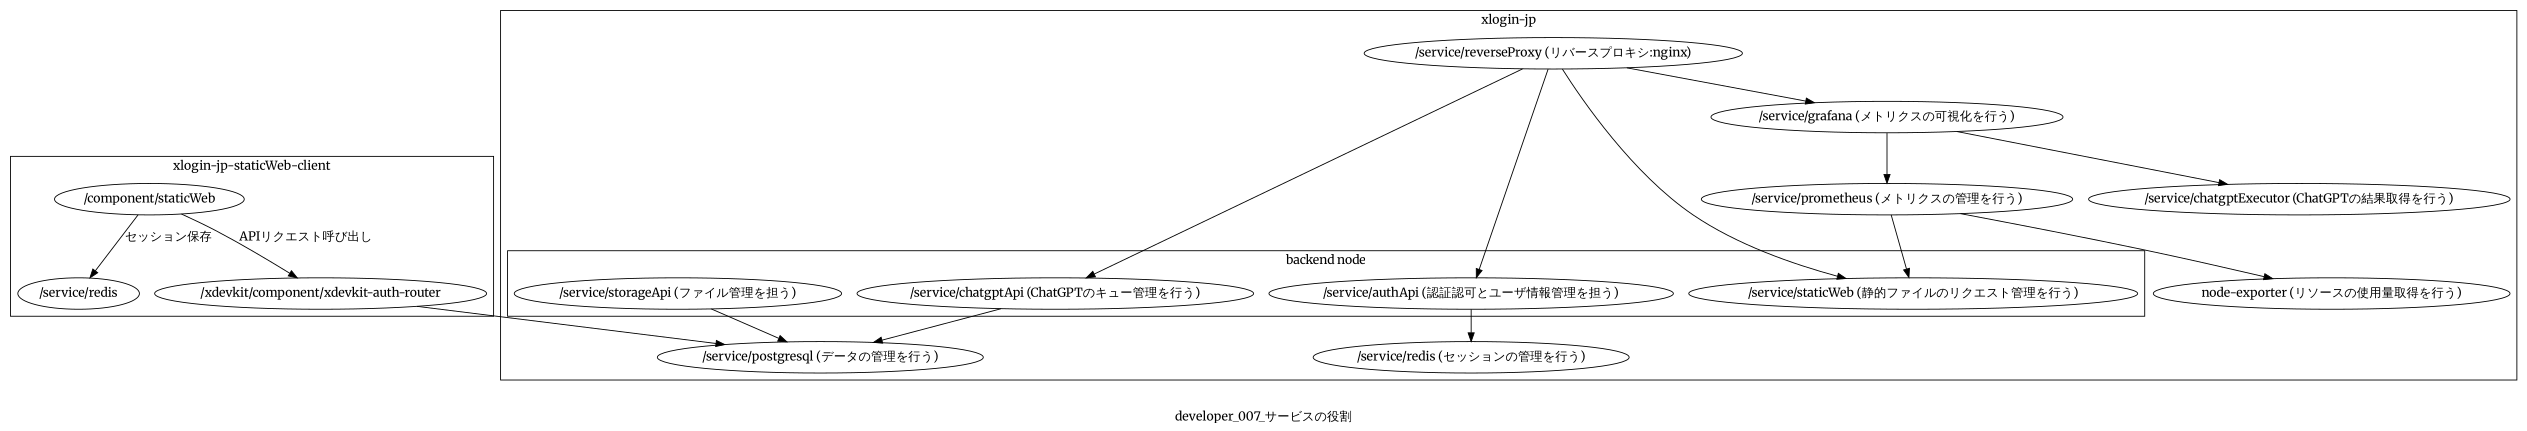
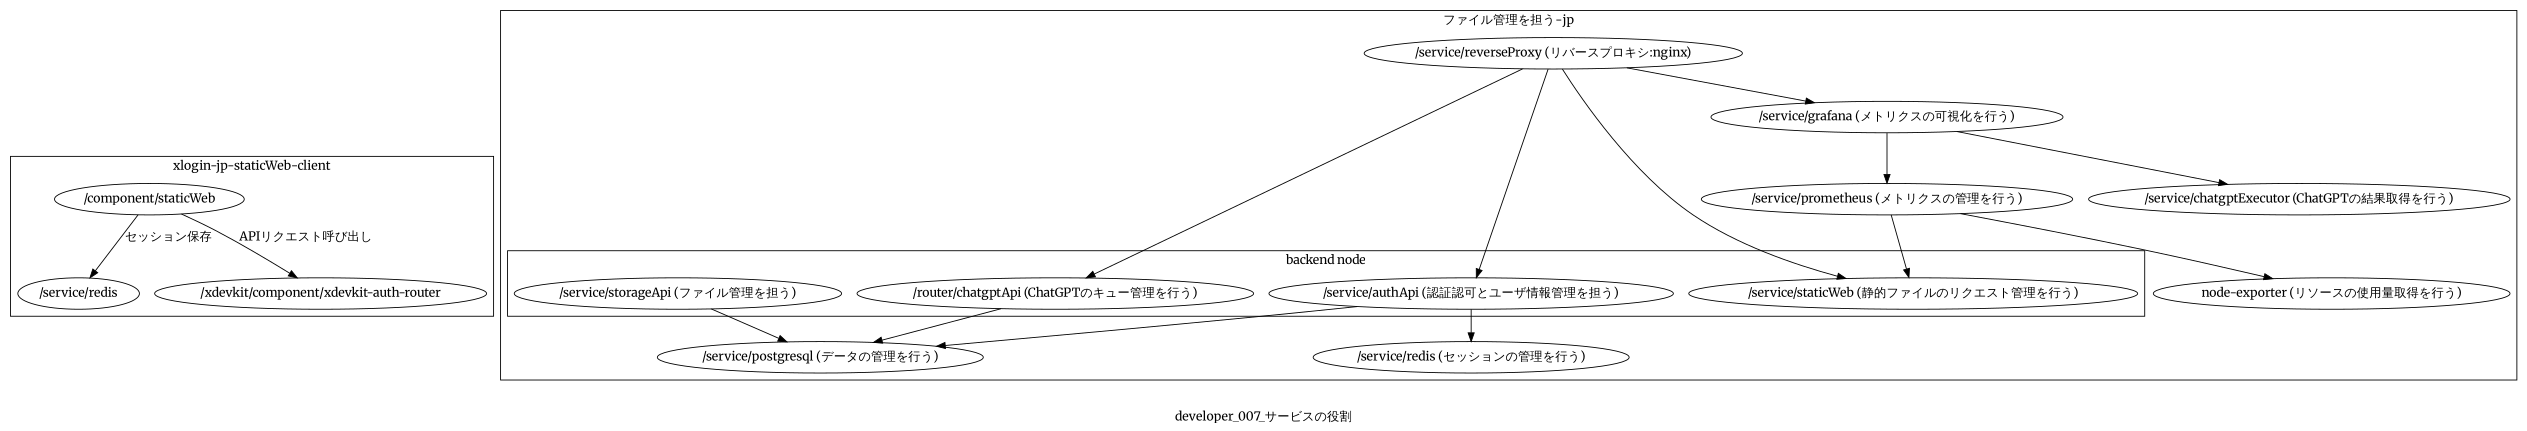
cluster "xlogin-jp": label "xlogin-jp" -> "ファイル管理を担う-jp"
node "/service/chatgptApi (ChatGPTのキュー管理を行う)": label "/service/chatgptApi (ChatGPTのキュー管理を行う)" -> "/router/chatgptApi (ChatGPTのキュー管理を行う)"
edge "/xdevkit/component/xdevkit-auth-router" -> "/service/postgresql (データの管理を行う)": now "/service/authApi (認証認可とユーザ情報管理を担う)" -> "/service/postgresql (データの管理を行う)"
